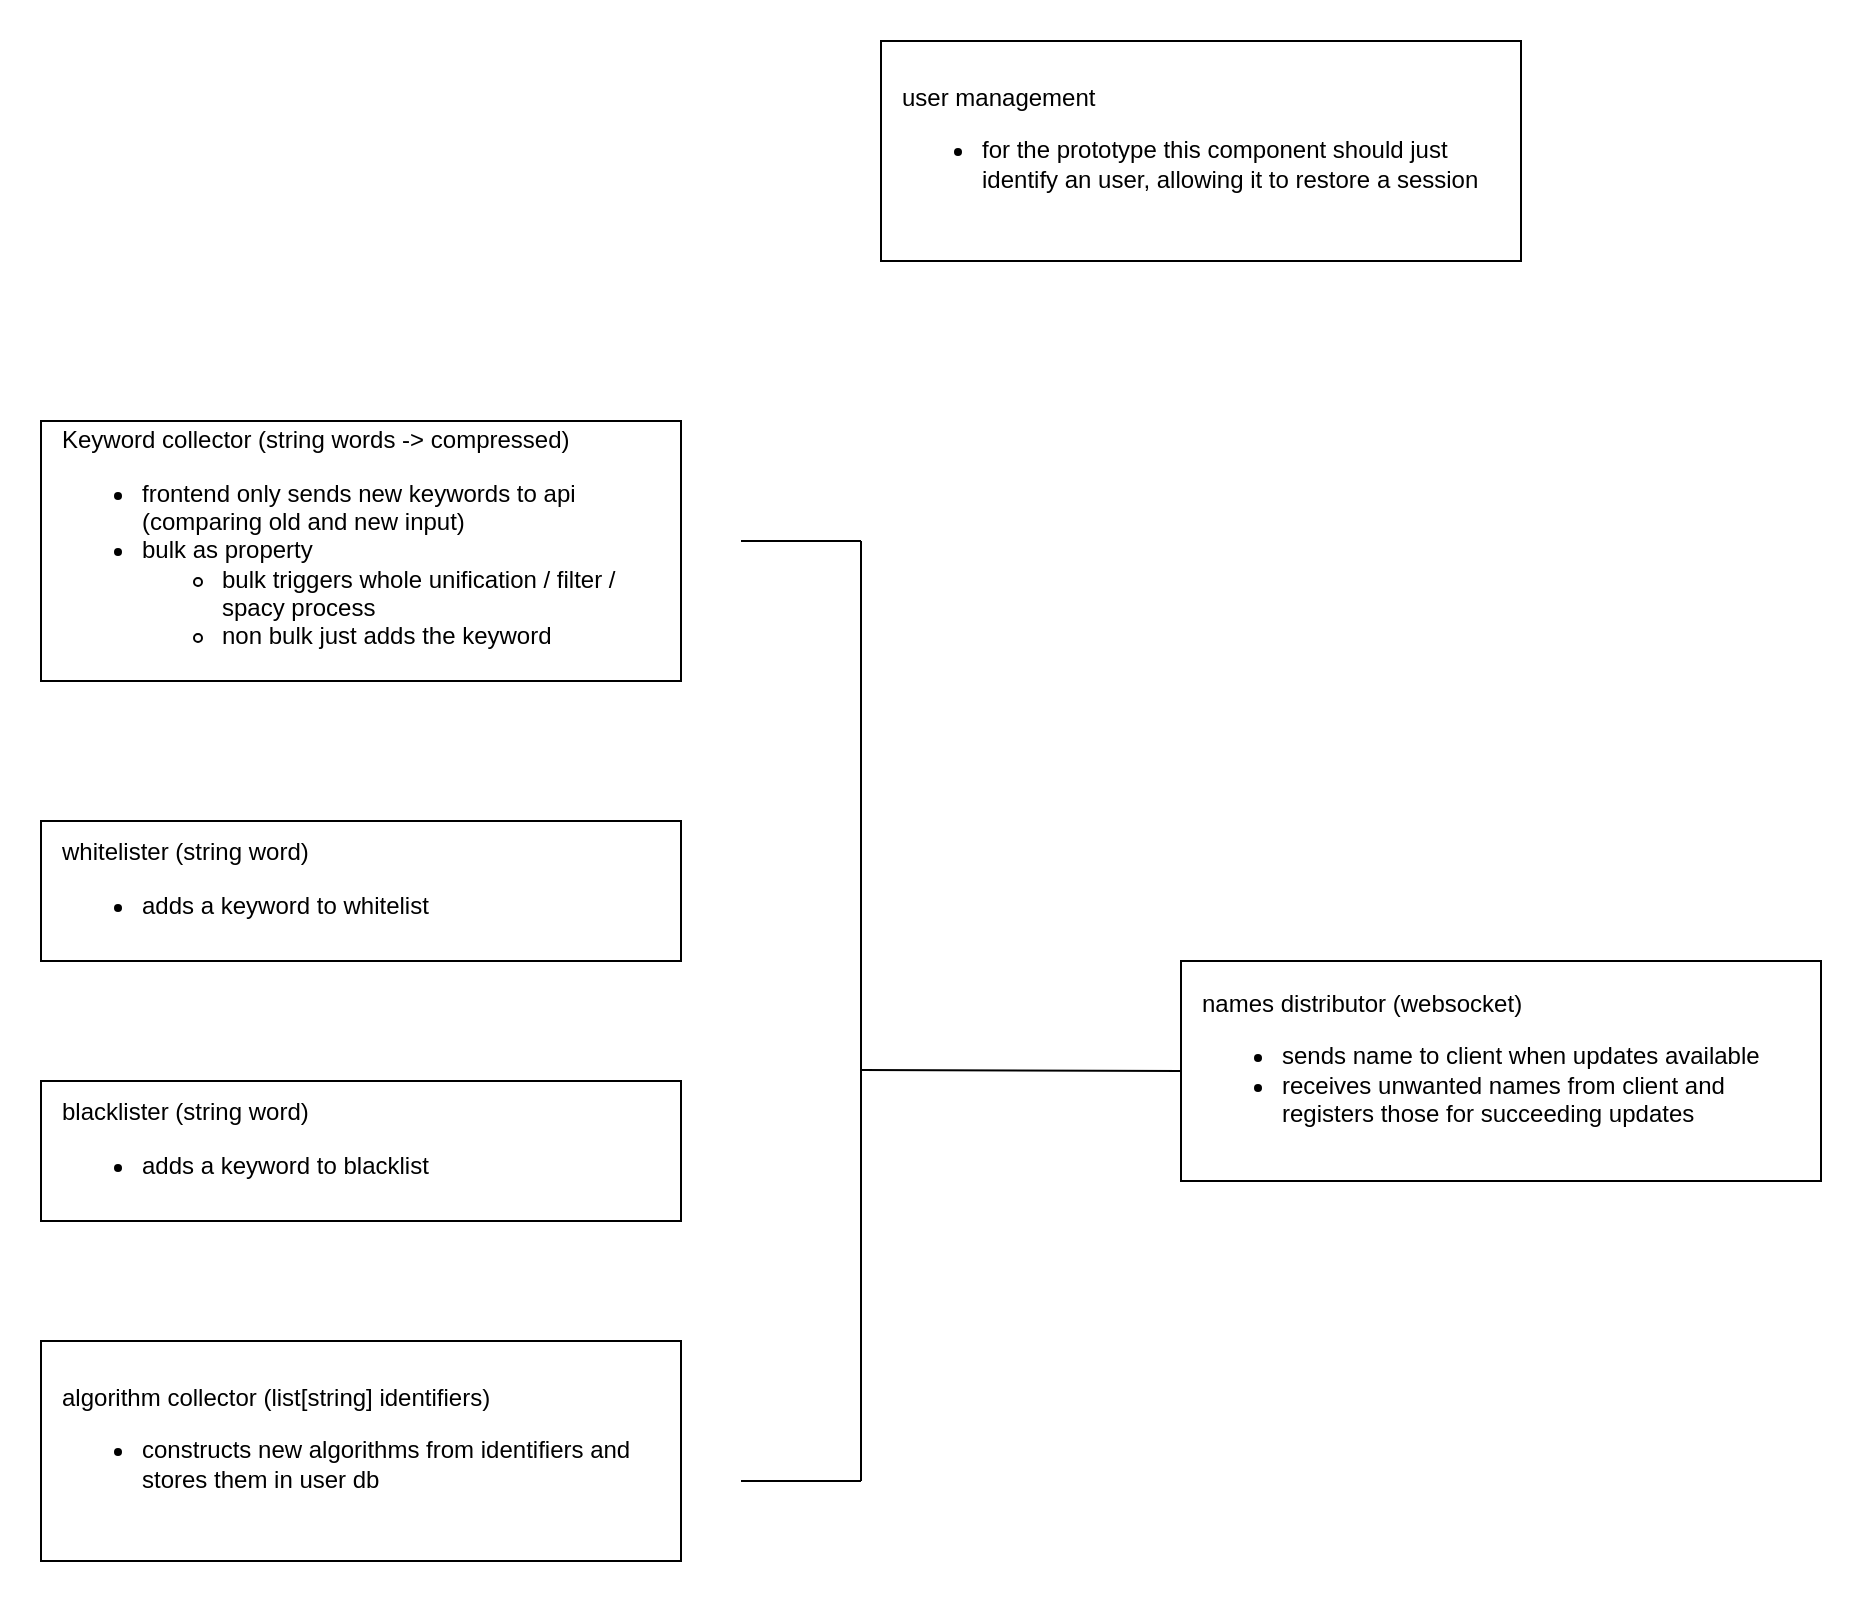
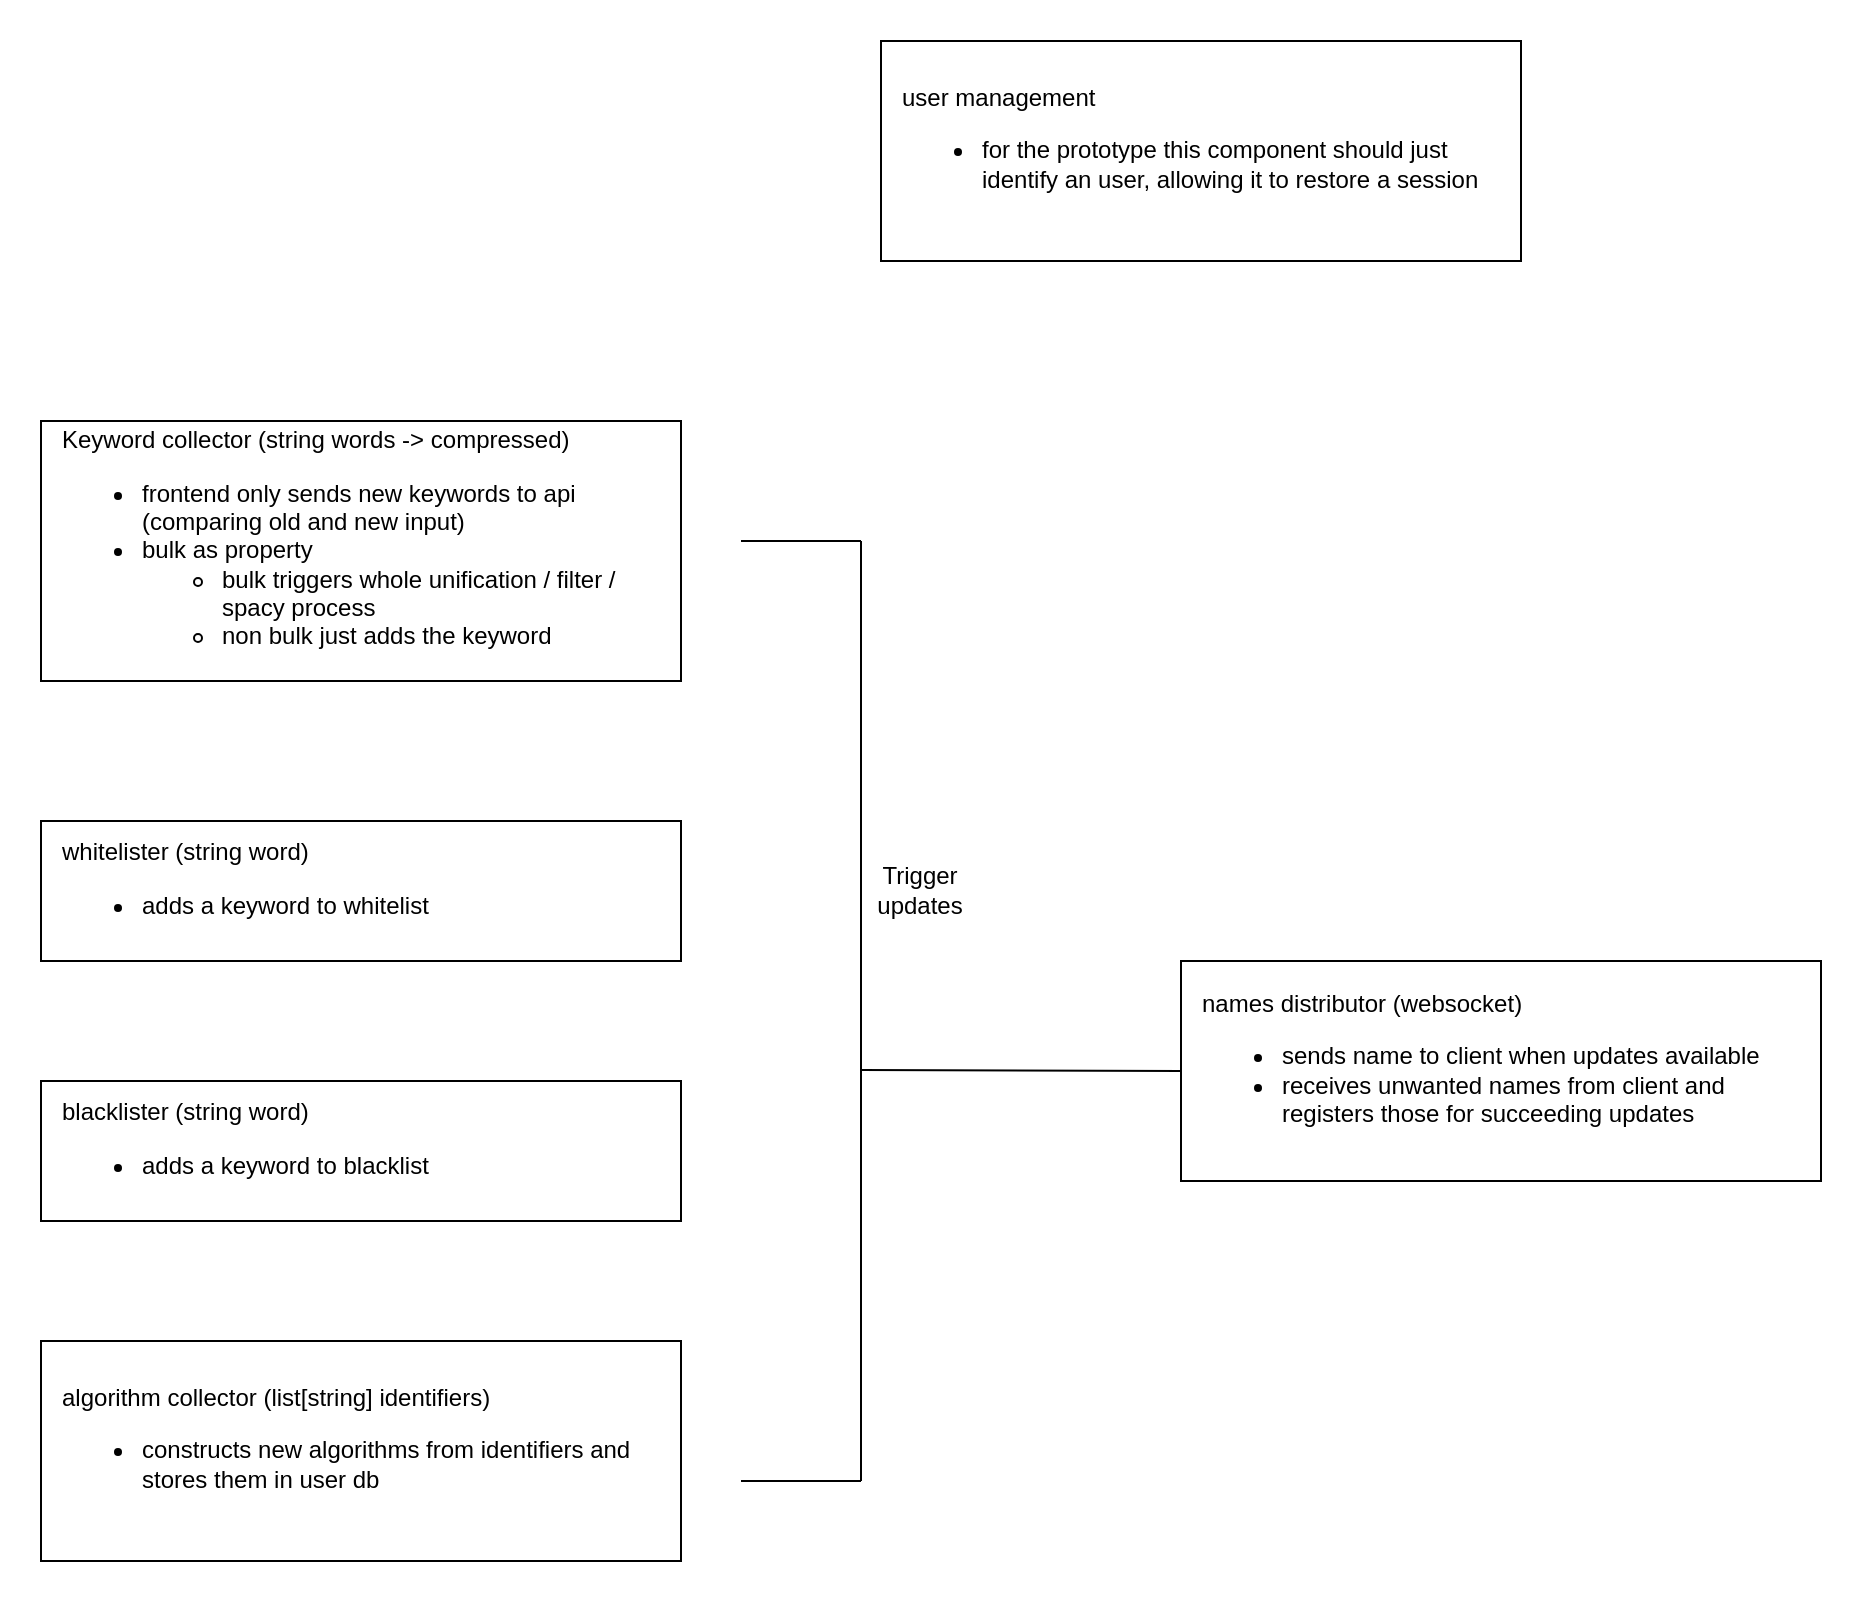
node "Trigger updates": added
